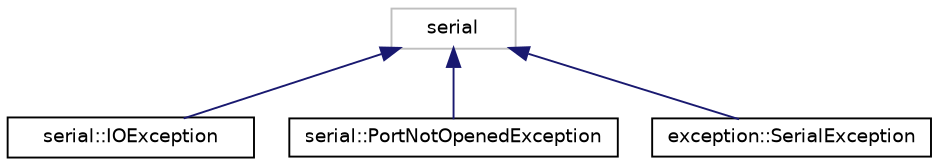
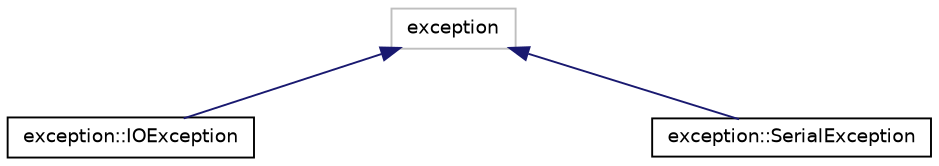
node "serial": label "serial" -> "exception"
node "serial::IOException": label "serial::IOException" -> "exception::IOException"
node "serial::PortNotOpenedException": removed
